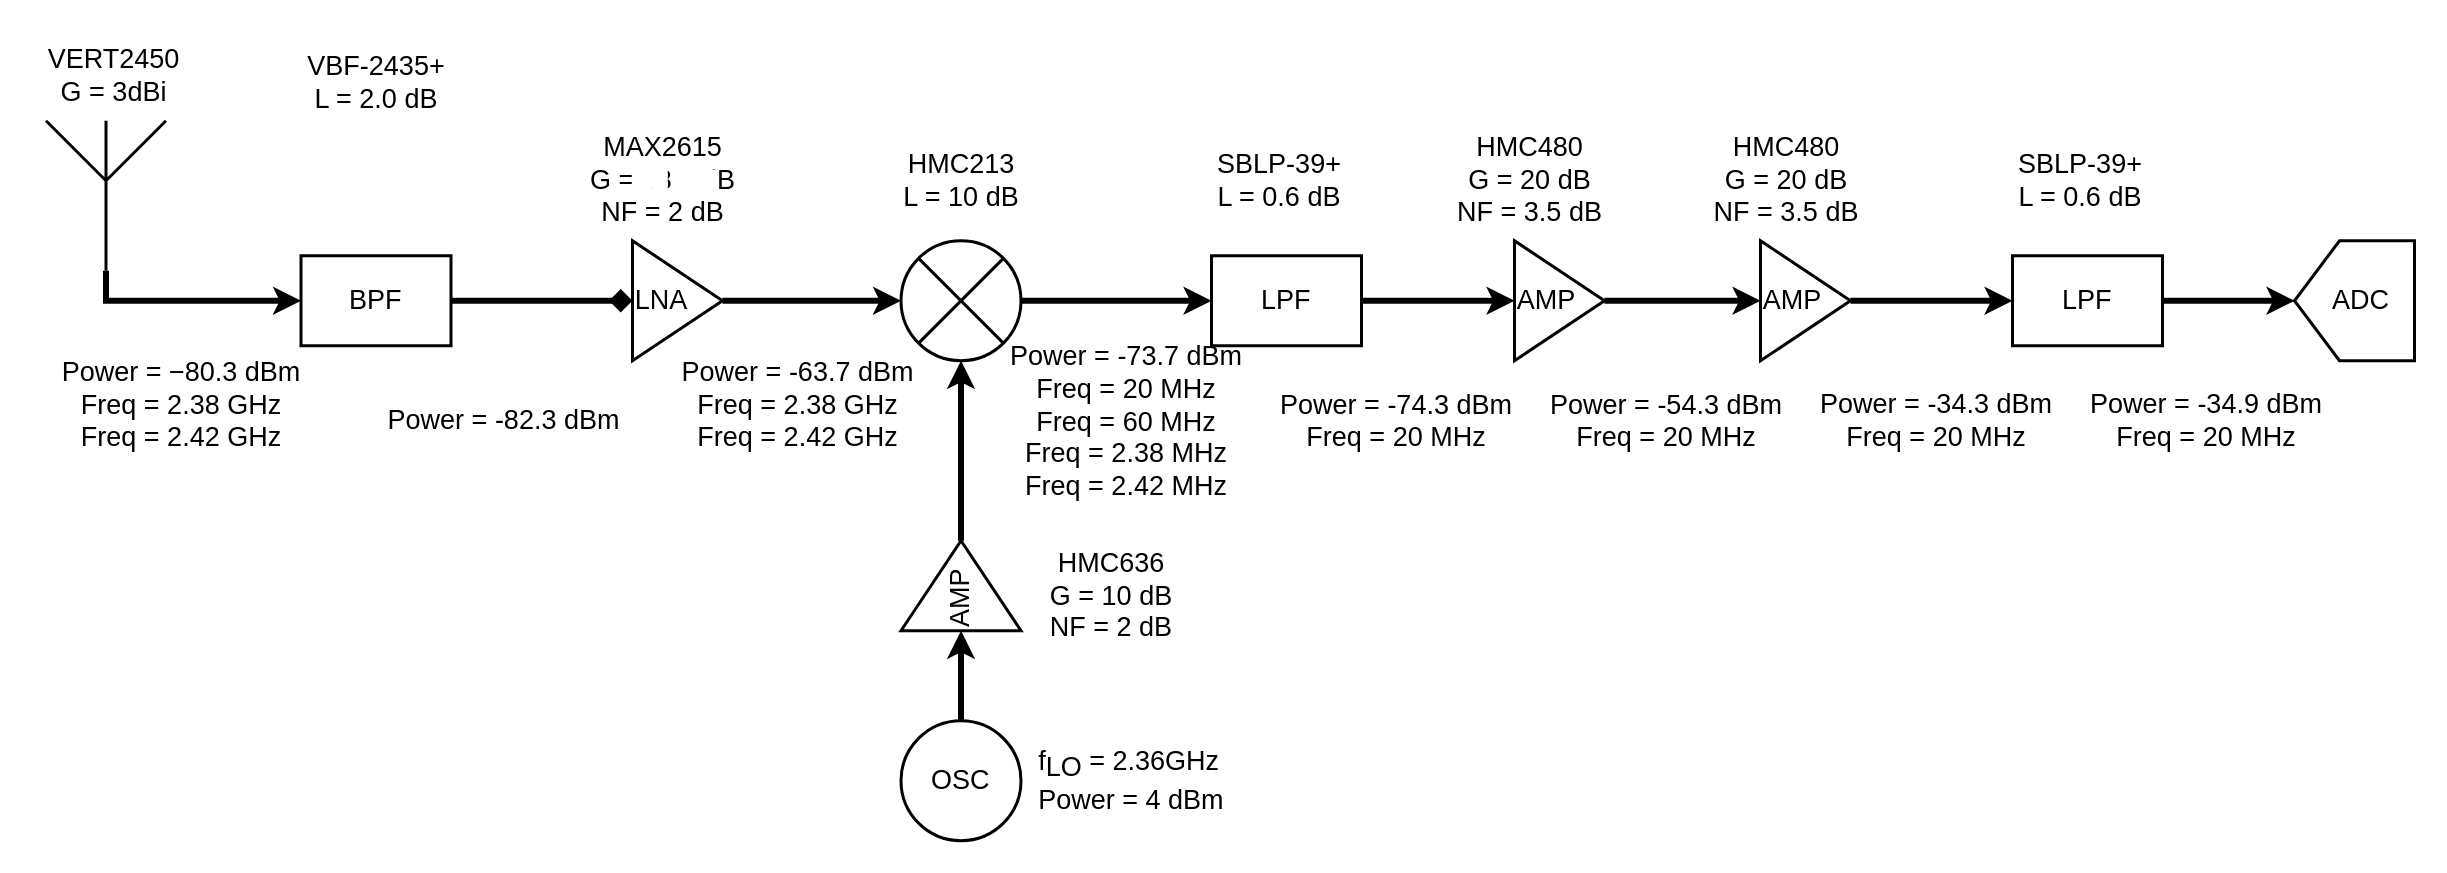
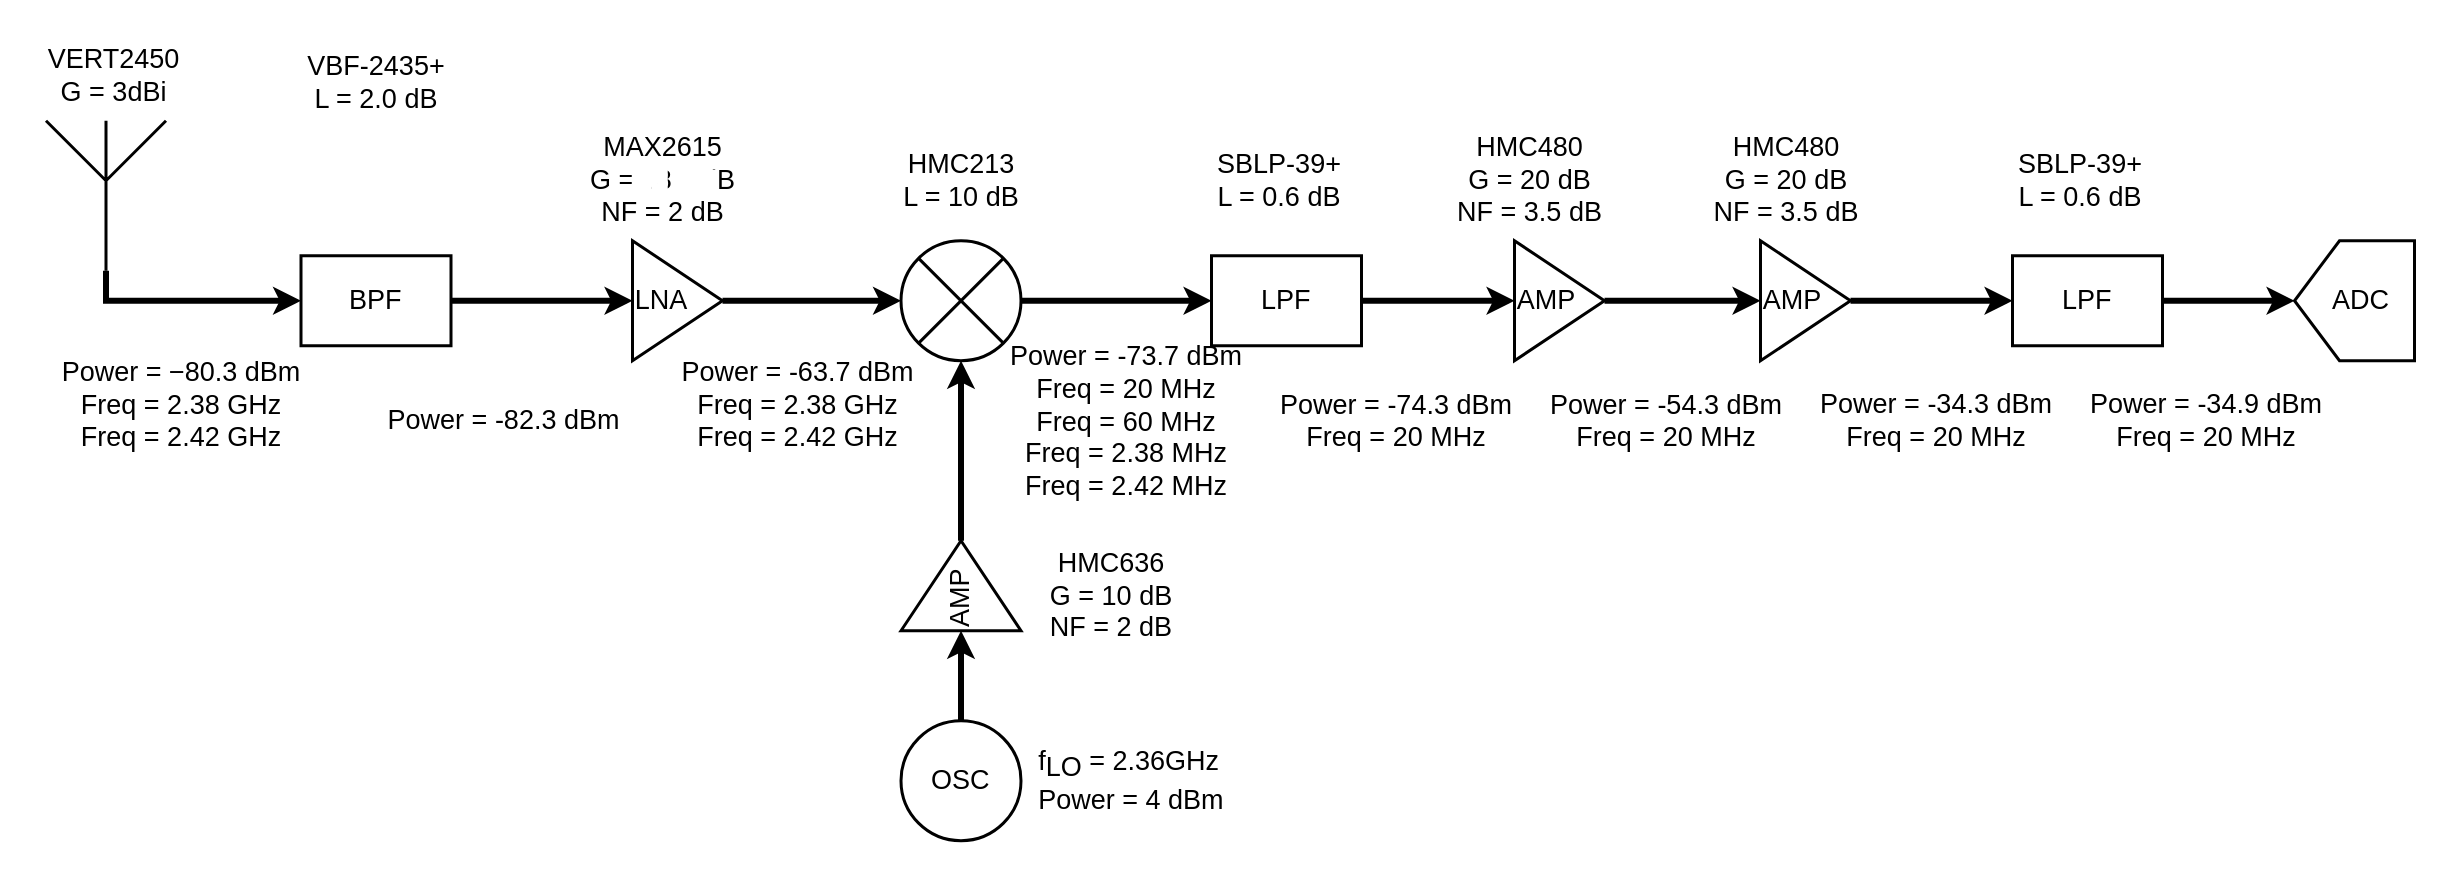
edge "BPF" -> "LNA": arrowhead diamond -> classic
